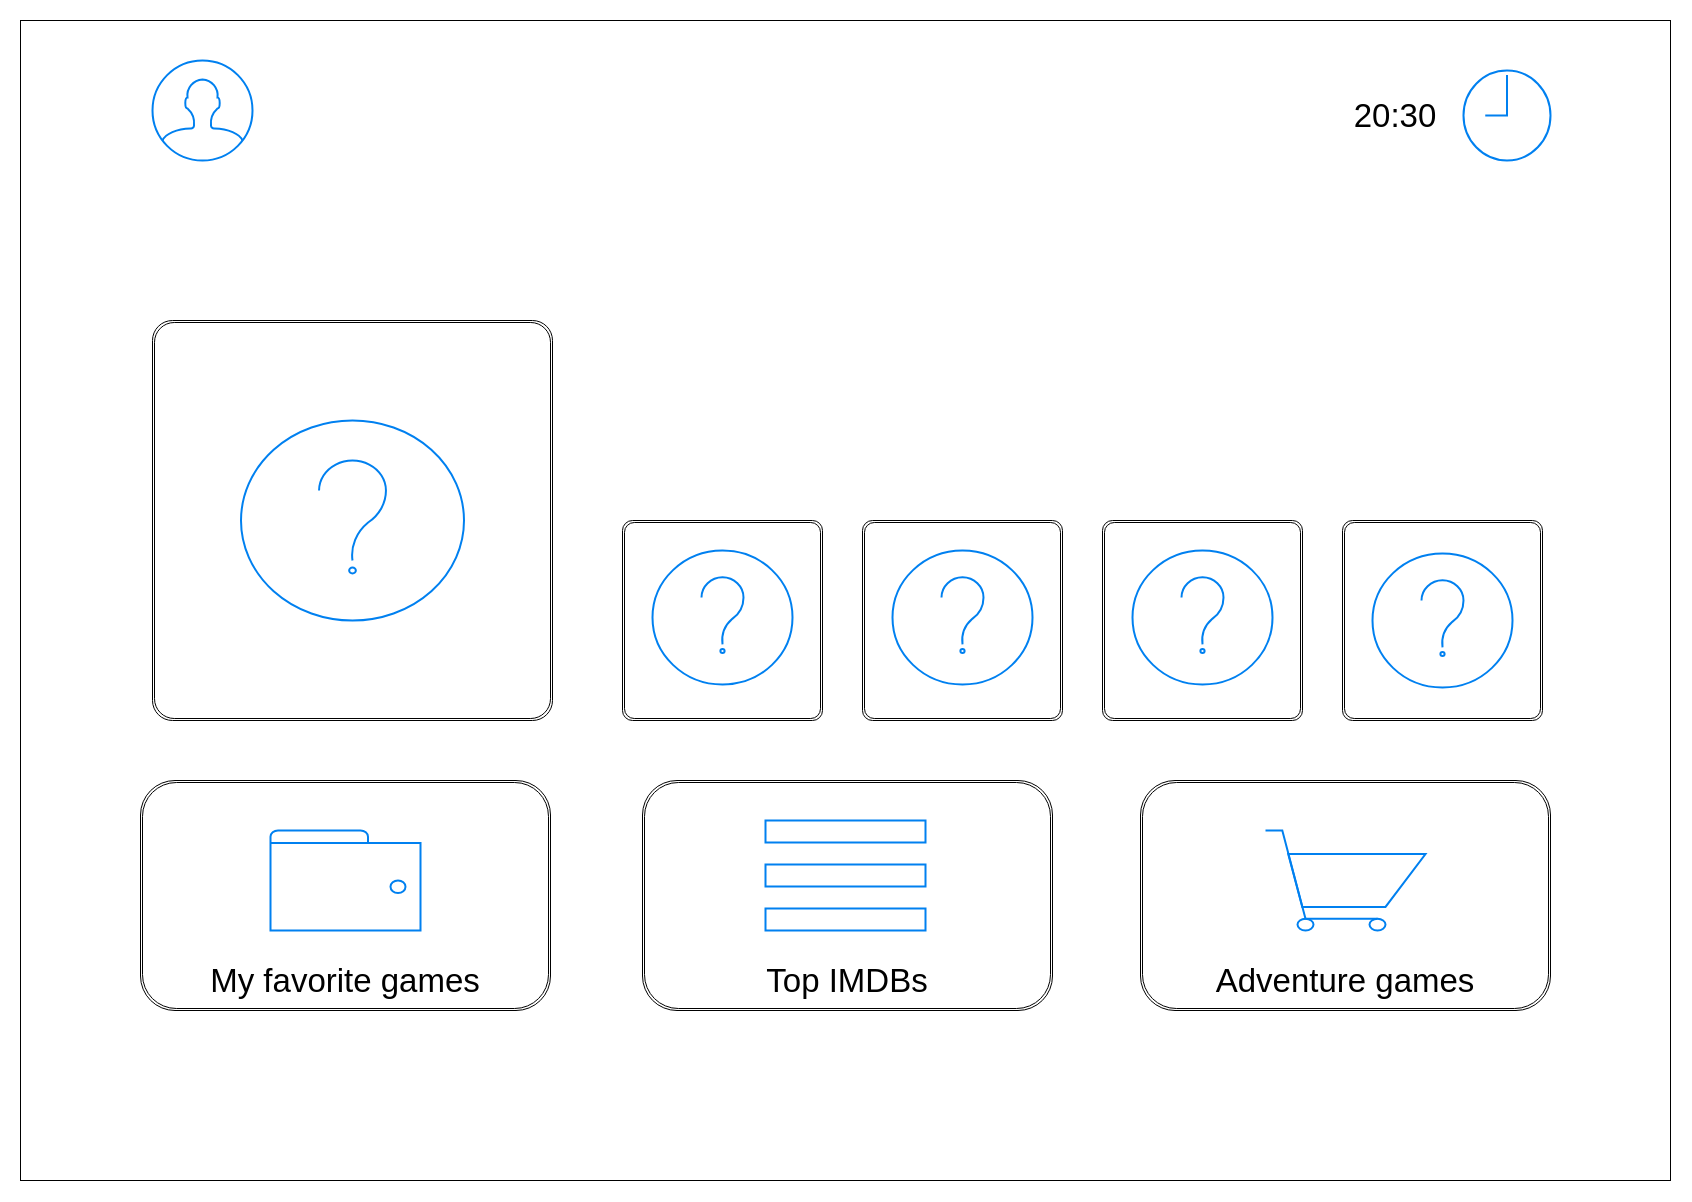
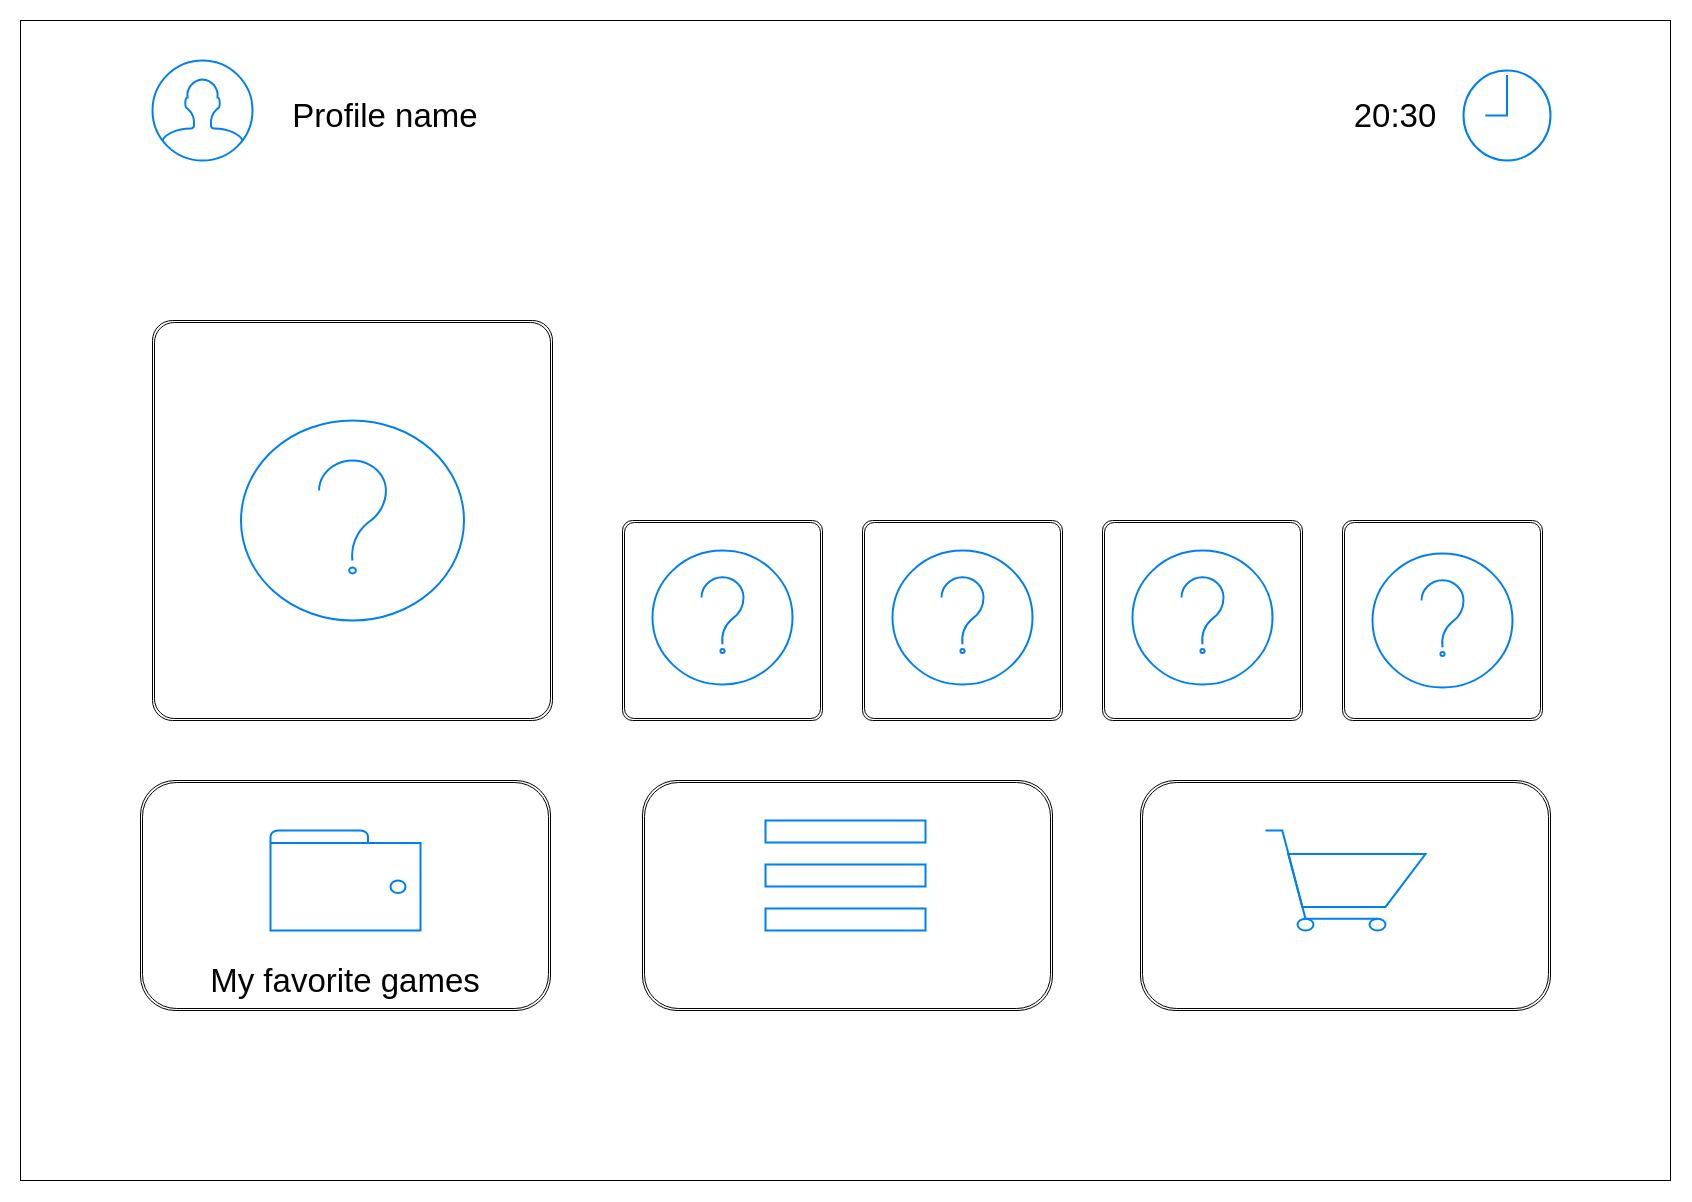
node "Profile name": added
node "Top IMDBs": removed
node "Adventure games": removed
